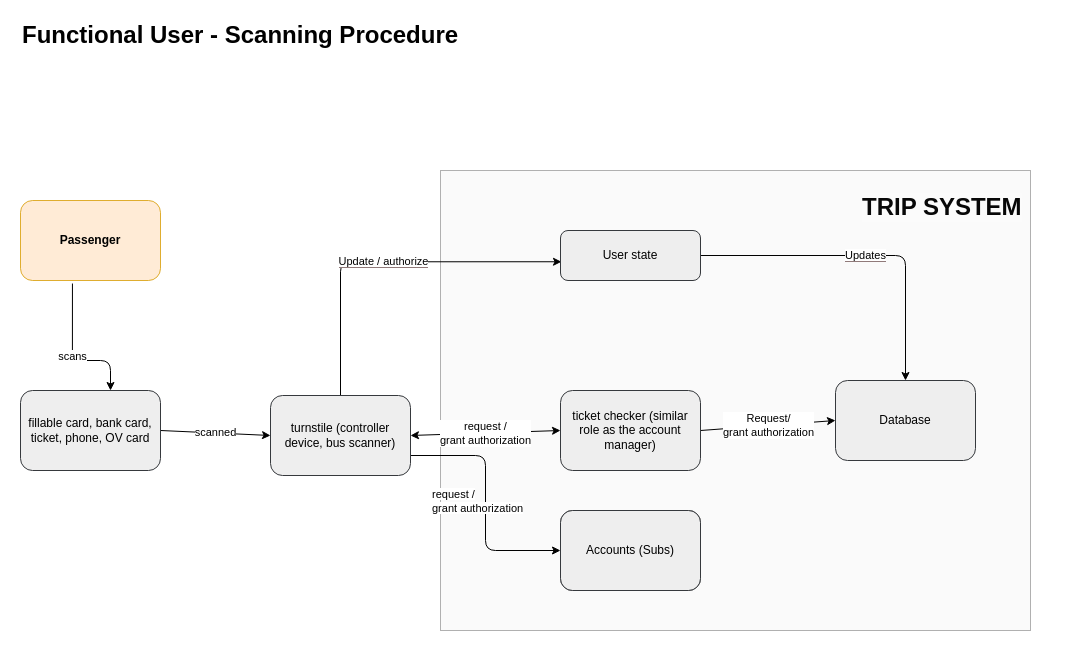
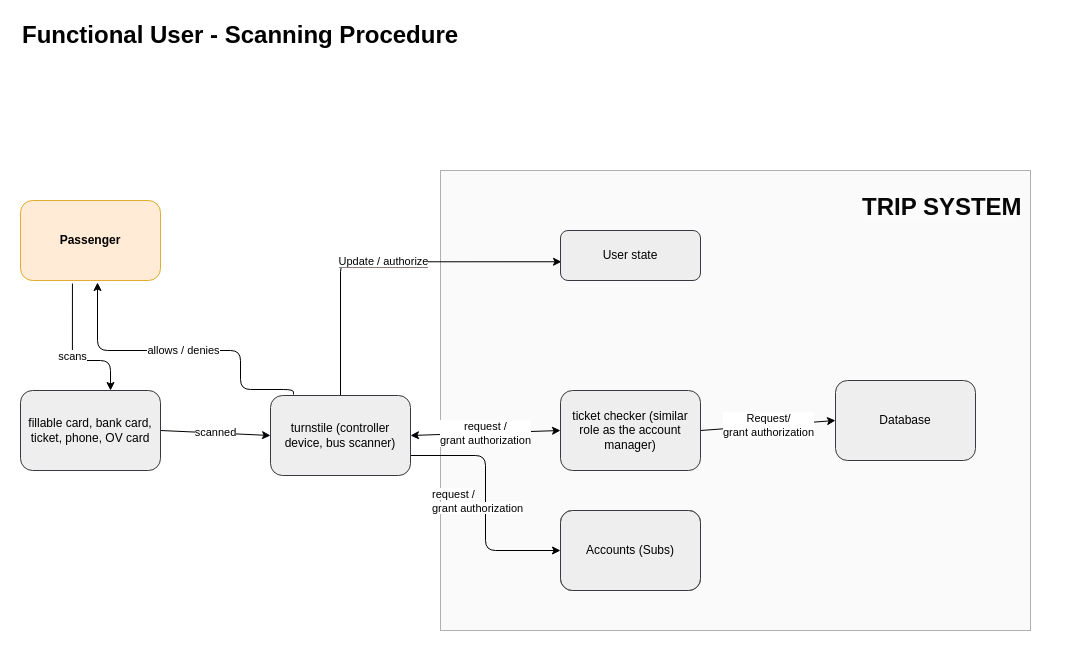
edge "User state" -> "Database": removed, label "Updates"
edge "turnstile (controller device, bus scanner)" -> "Passenger": added, label "allows / denies"
